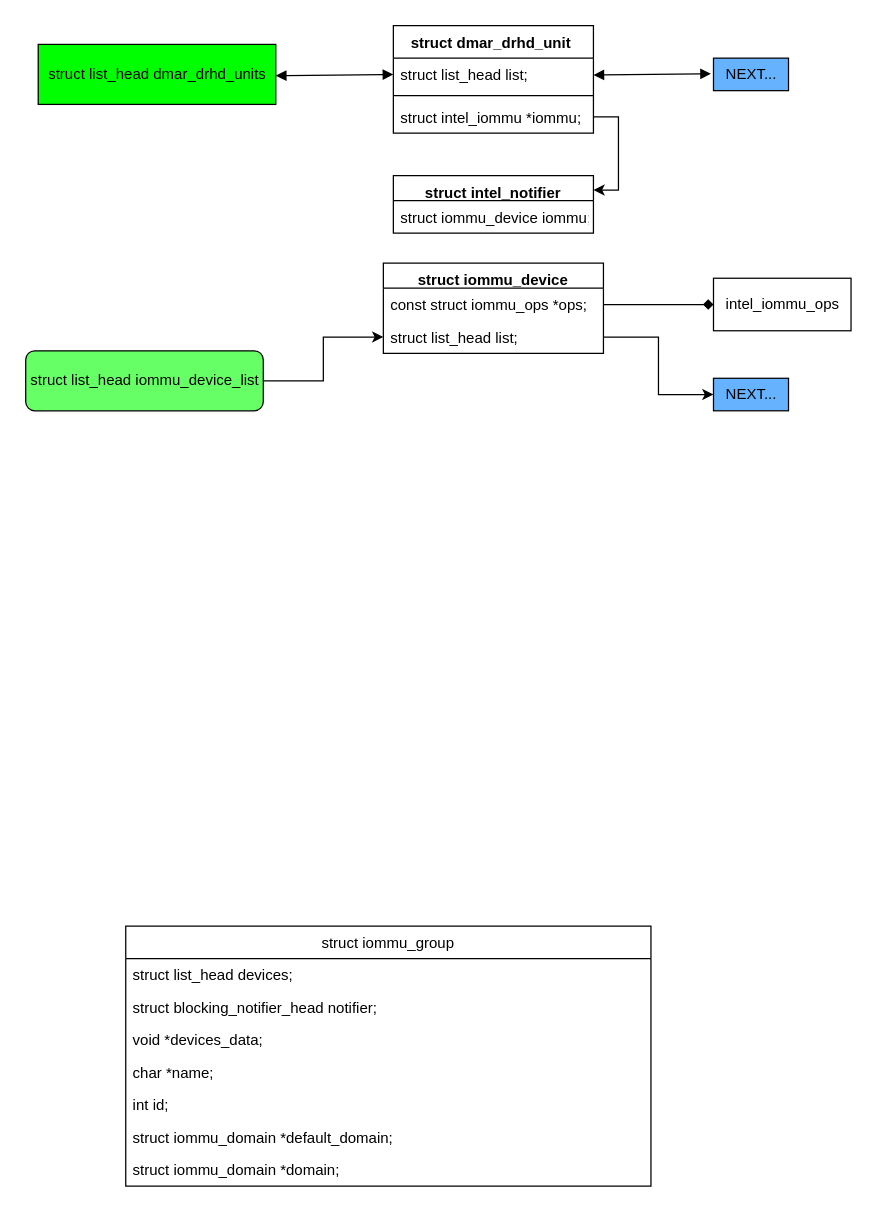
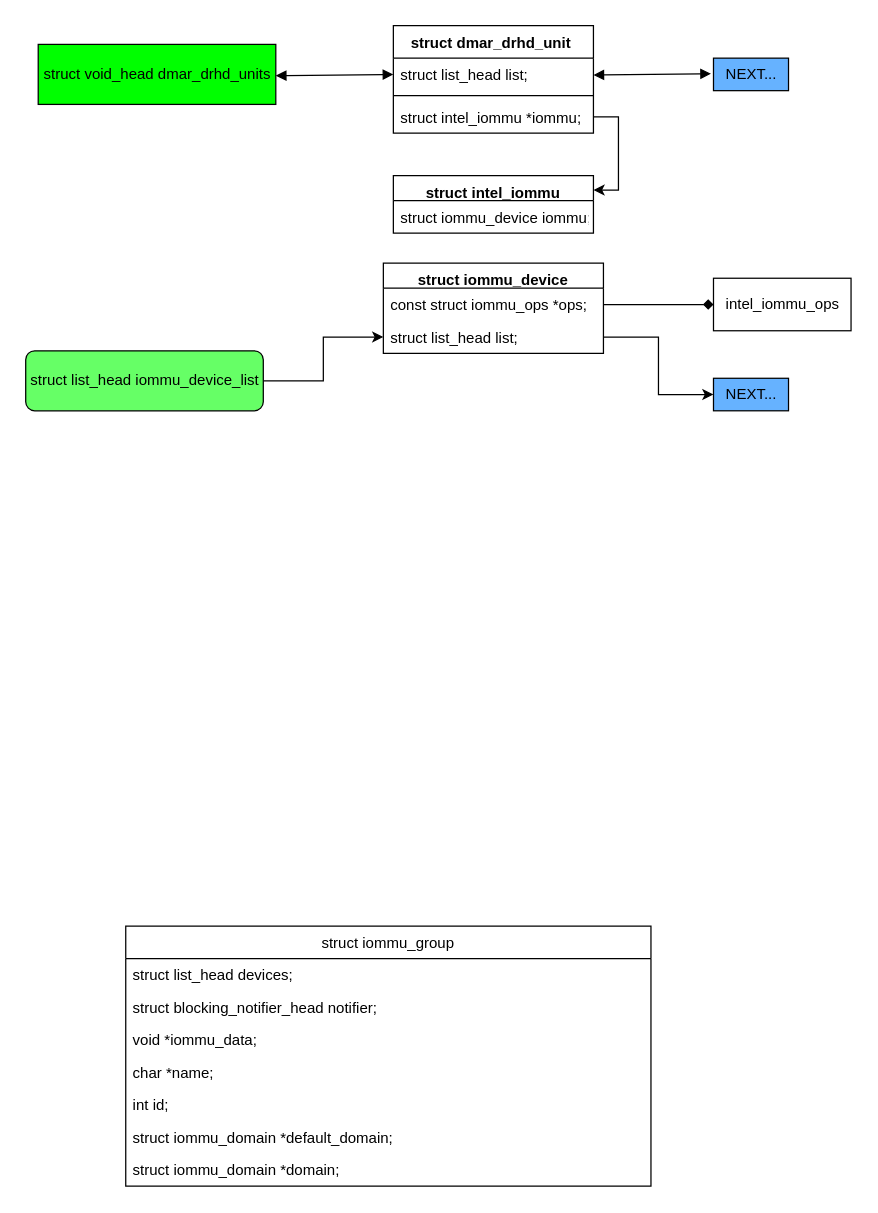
node "struct list_head dmar_drhd_units": label "struct list_head dmar_drhd_units" -> "struct void_head dmar_drhd_units"
node "struct intel_notifier": label "struct intel_notifier" -> "struct intel_iommu"
node "void *devices_data;": label "void *devices_data;" -> "void *iommu_data;"
